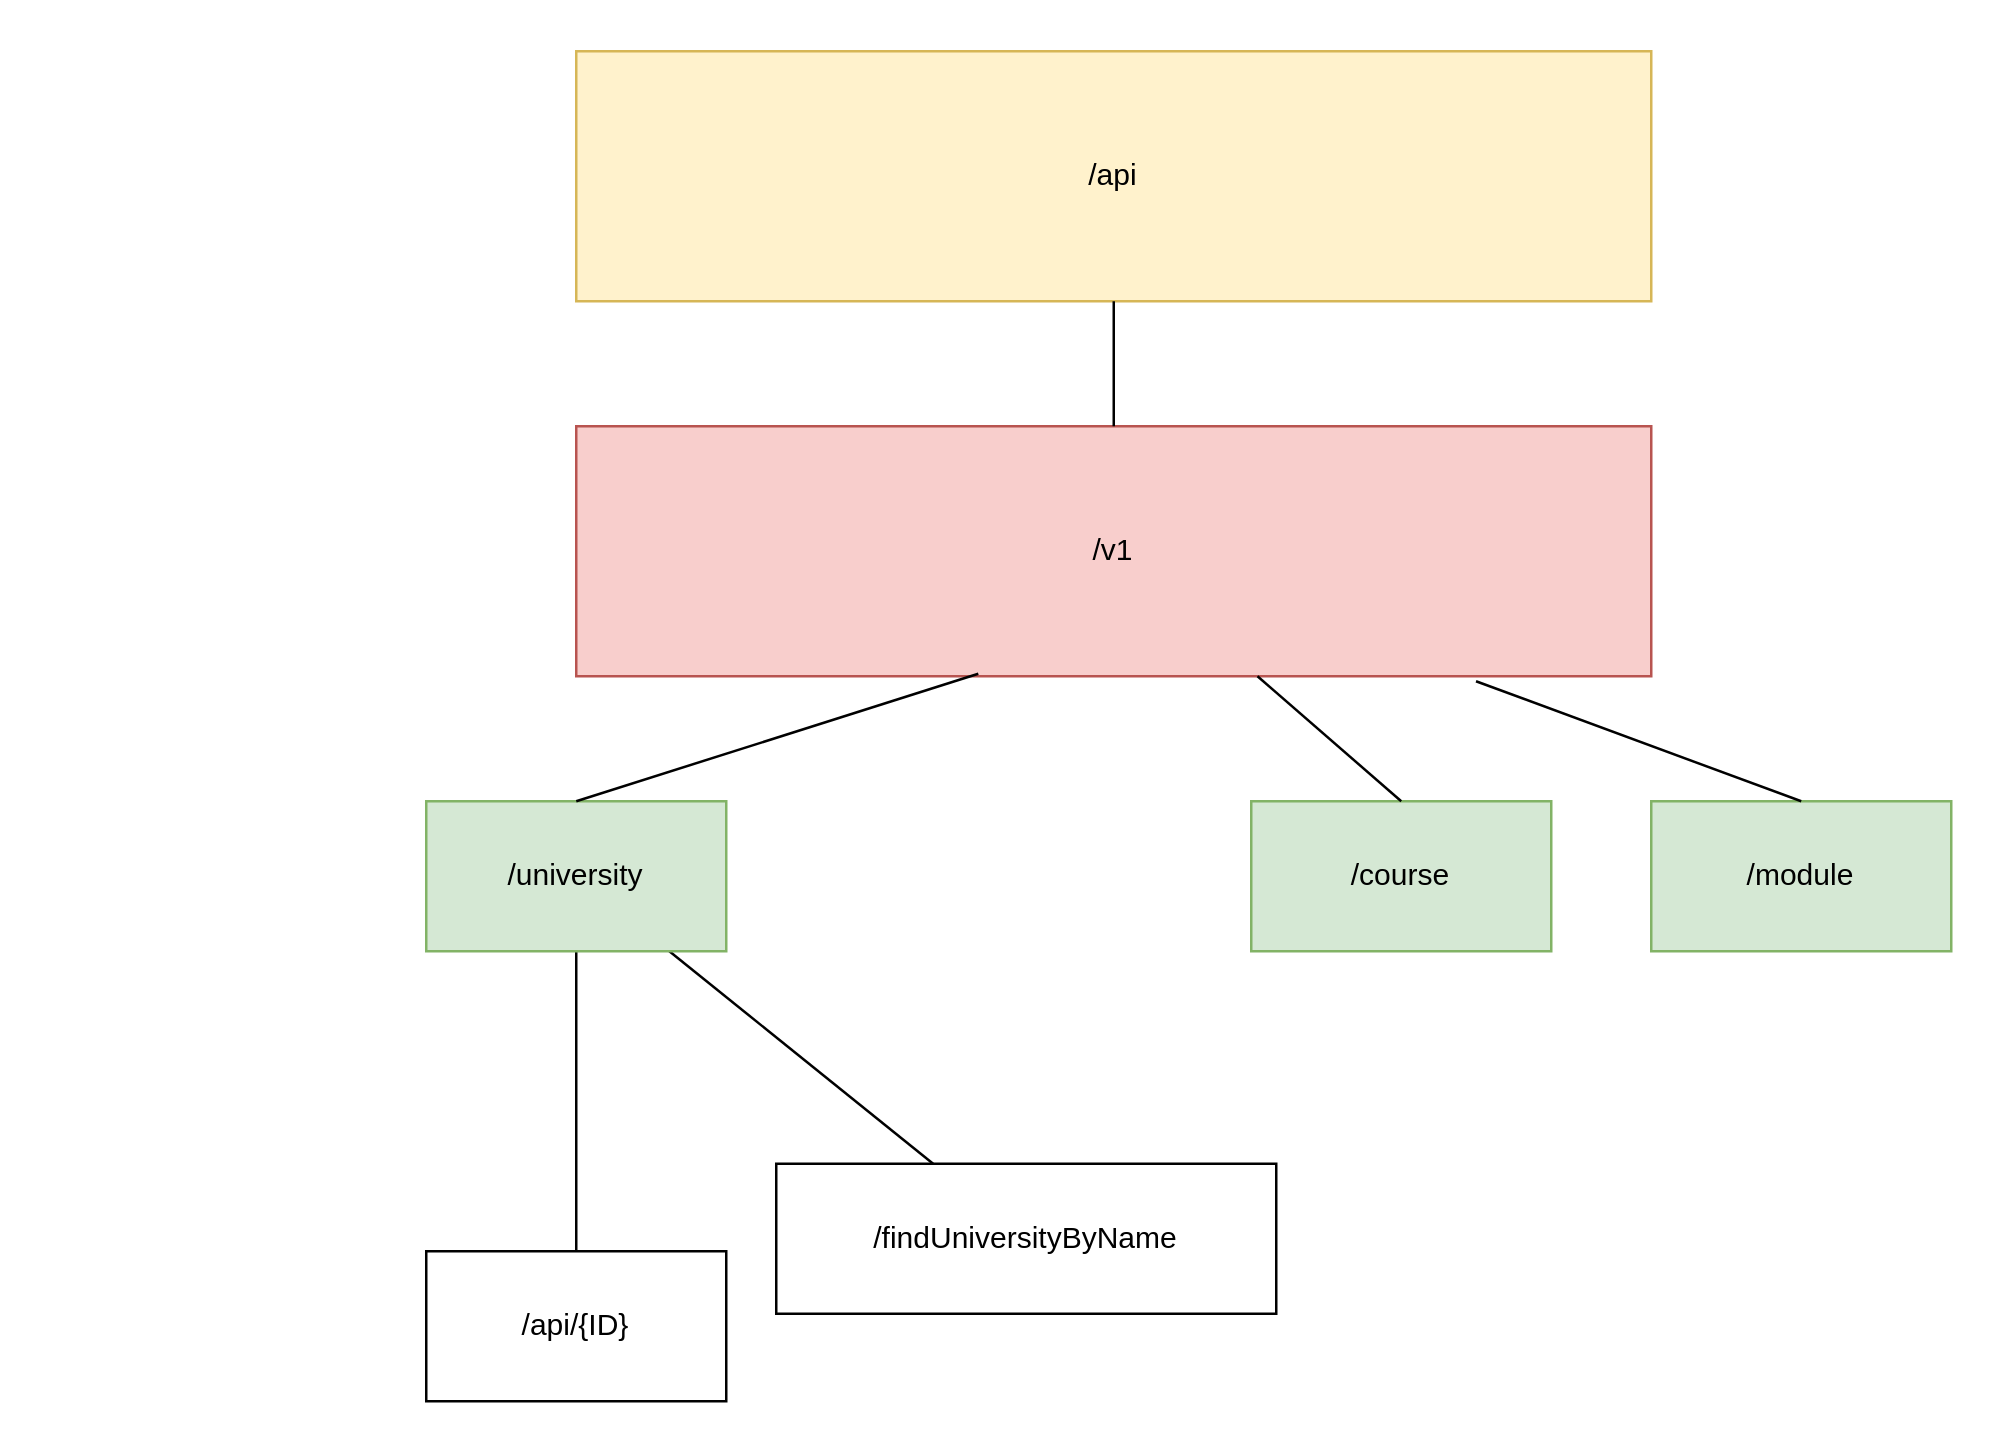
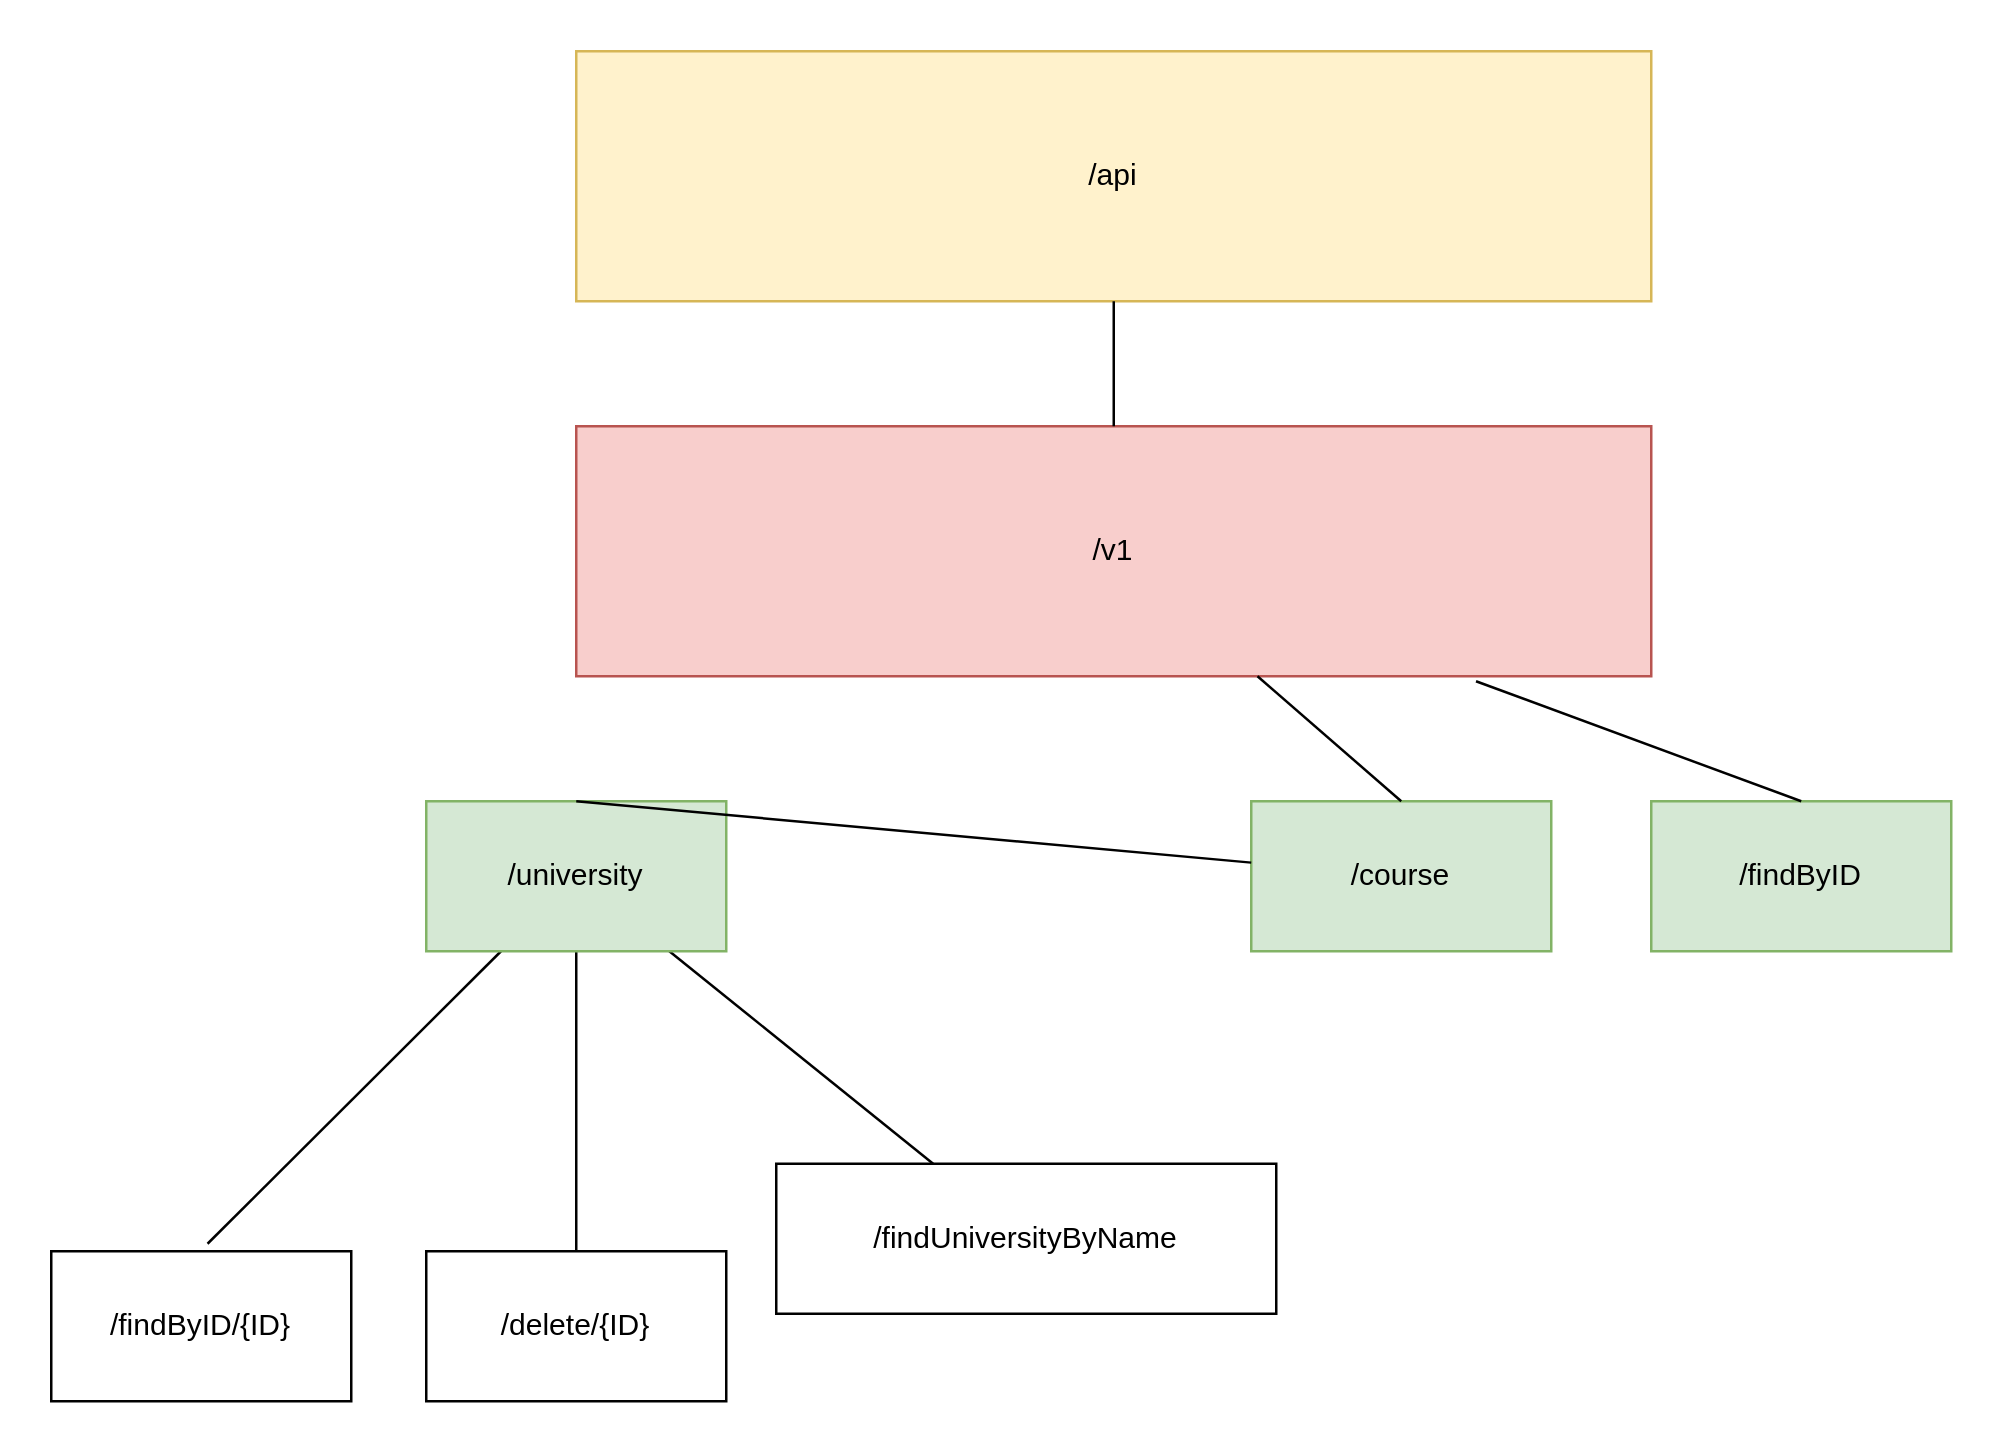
edge "/v1" -- "/university": now "/course" -- "/university"
node "/module": label "/module" -> "/findByID"
edge "/university" -- "/findByID/{ID}": added
node "/findByID/{ID}": added
node "/api/{ID}": label "/api/{ID}" -> "/delete/{ID}"
